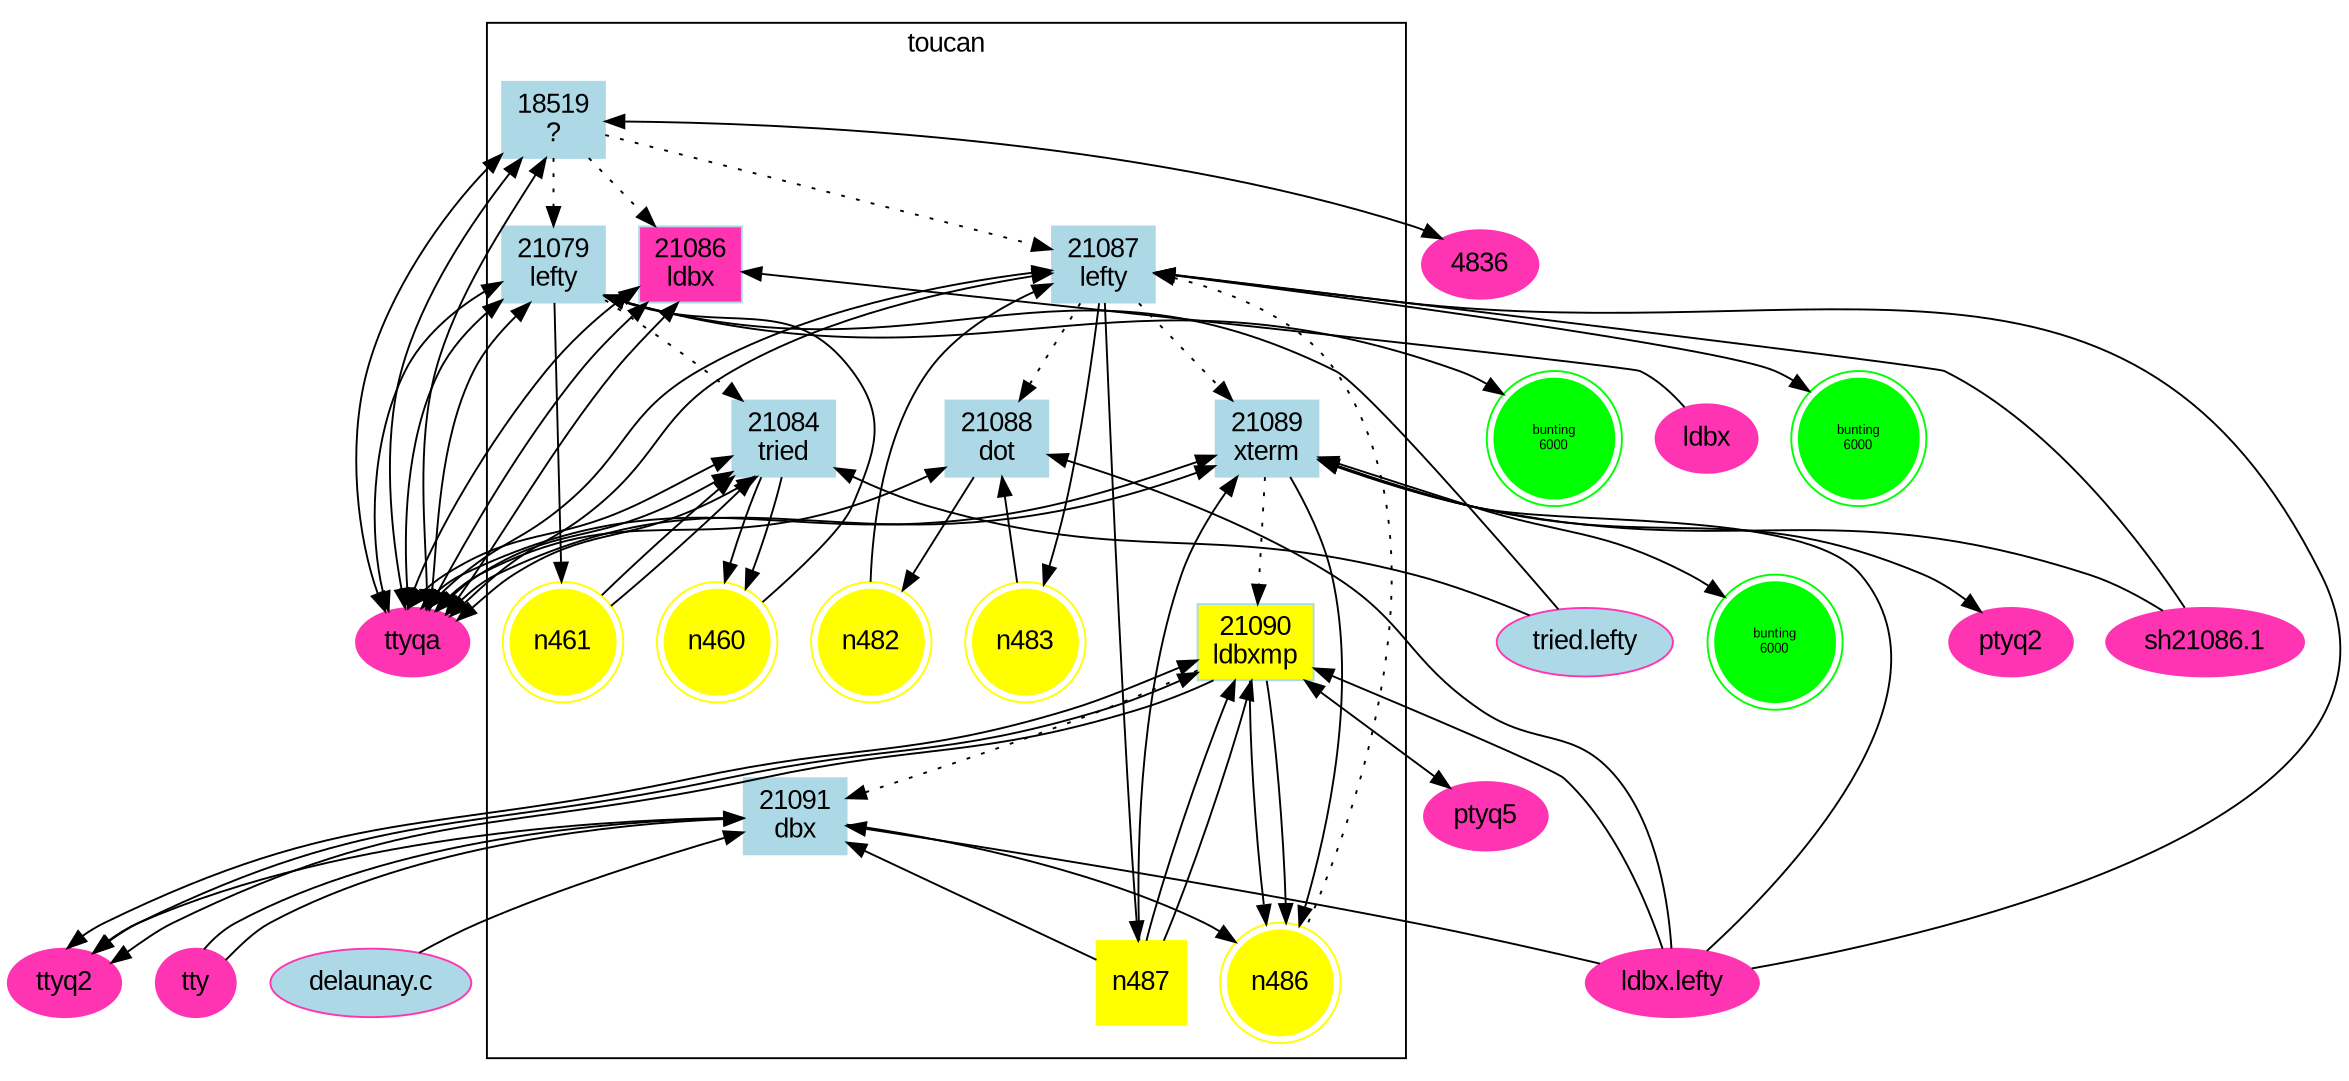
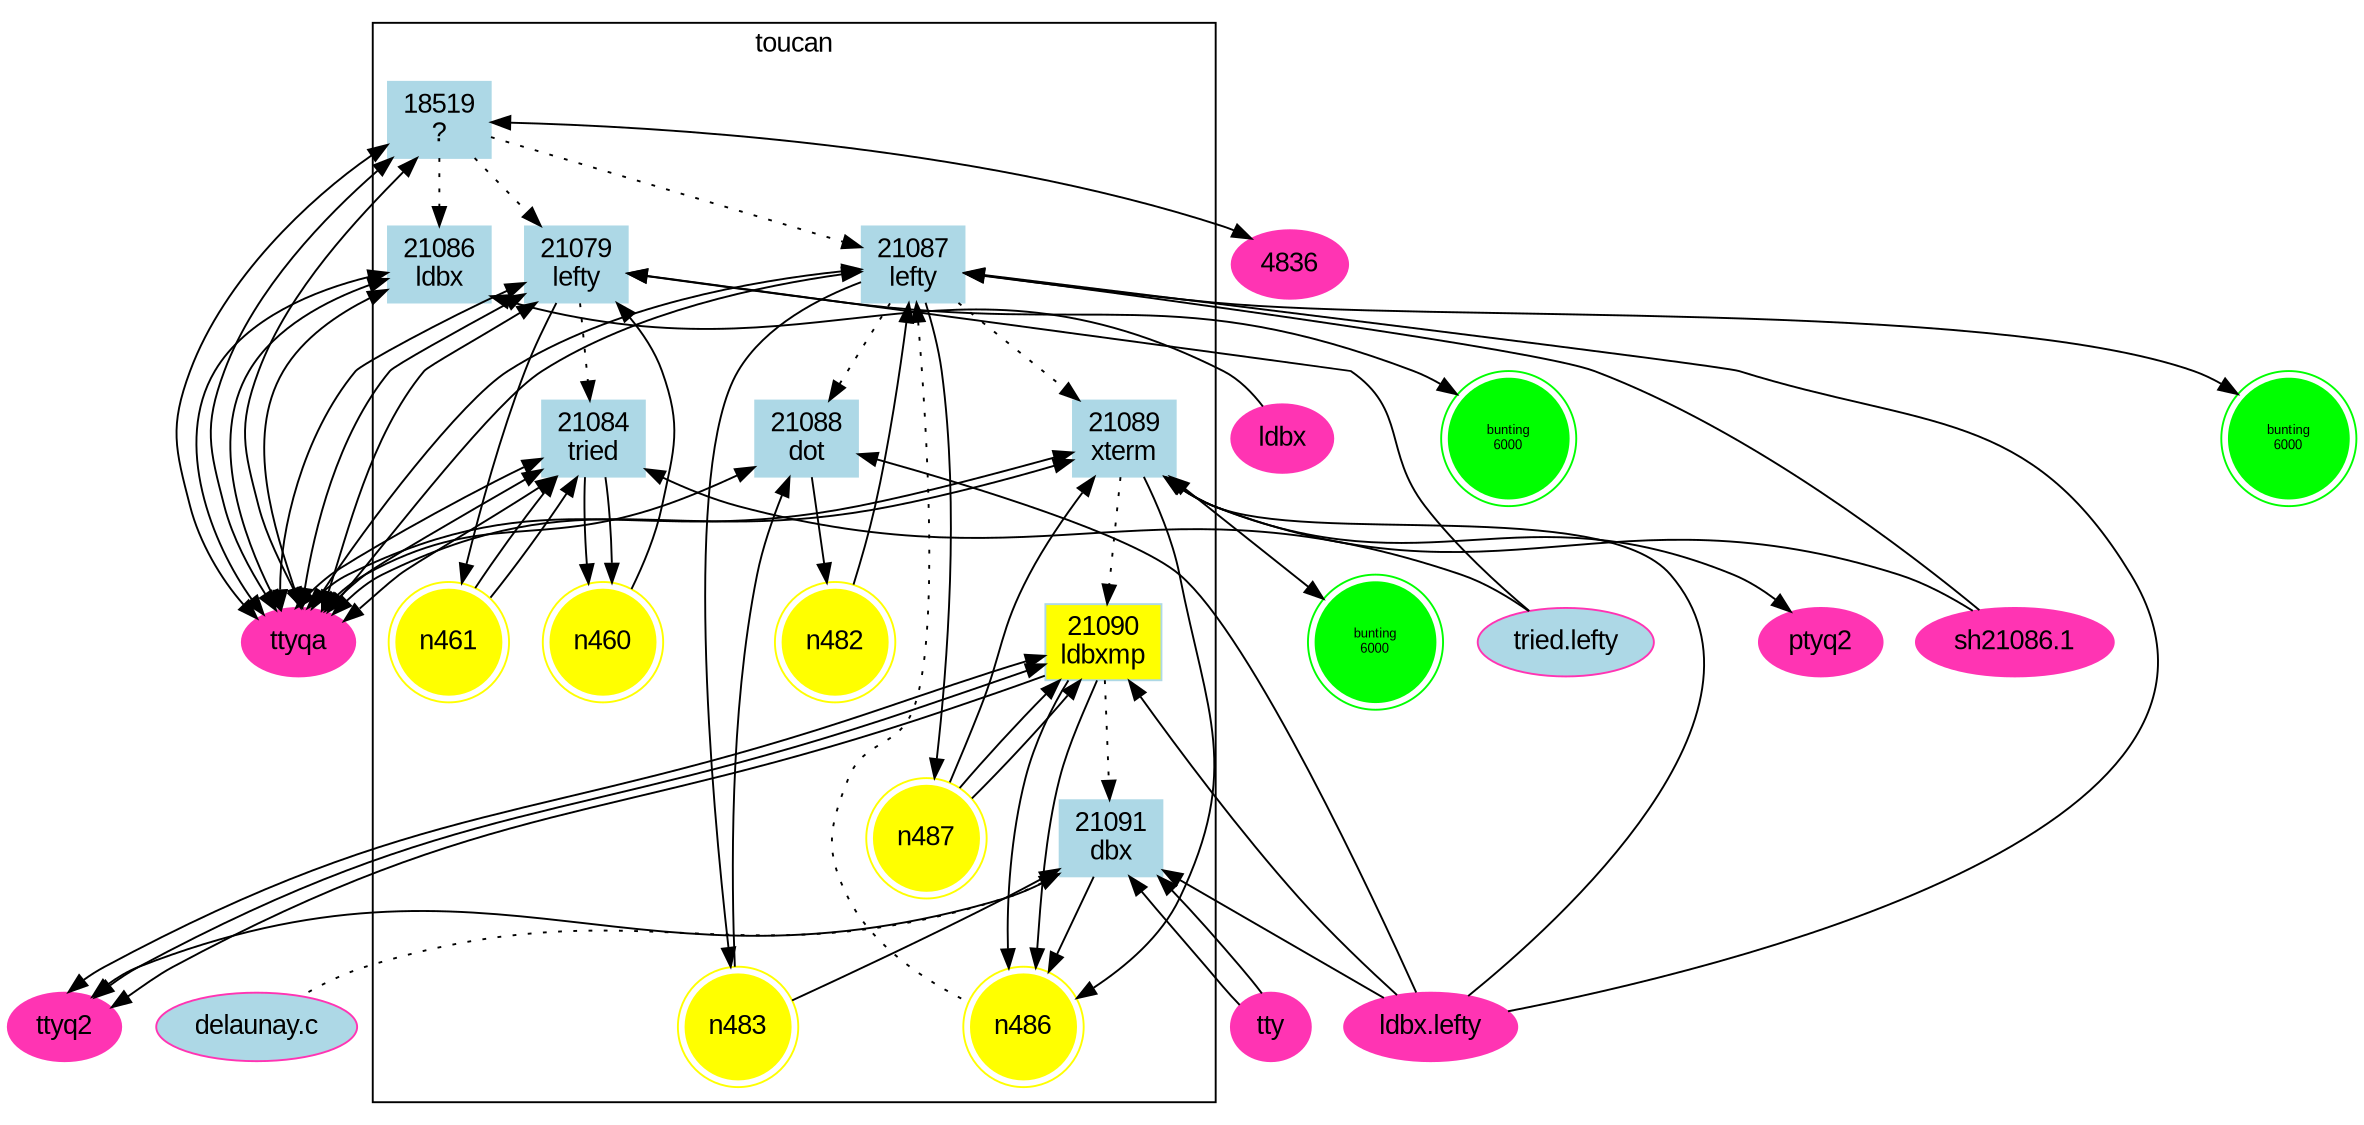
node "21086 ldbx": fillcolor maroon1 -> lightblue
node "ptyq5": removed
edge "delaunay.c" -> "21091 dbx": style solid -> dotted
edge "n487" -> "21091 dbx": now "n483" -> "21091 dbx"
node "n487": shape box -> doublecircle
